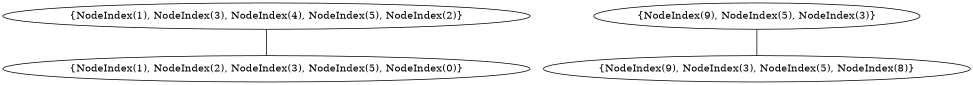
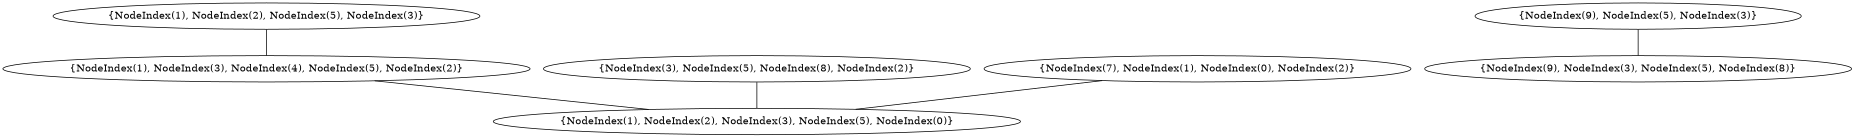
node "{NodeIndex(1), NodeIndex(2), NodeIndex(5), NodeIndex(3)}": added
node "{NodeIndex(3), NodeIndex(5), NodeIndex(8), NodeIndex(2)}": added
node "{NodeIndex(7), NodeIndex(1), NodeIndex(0), NodeIndex(2)}": added
